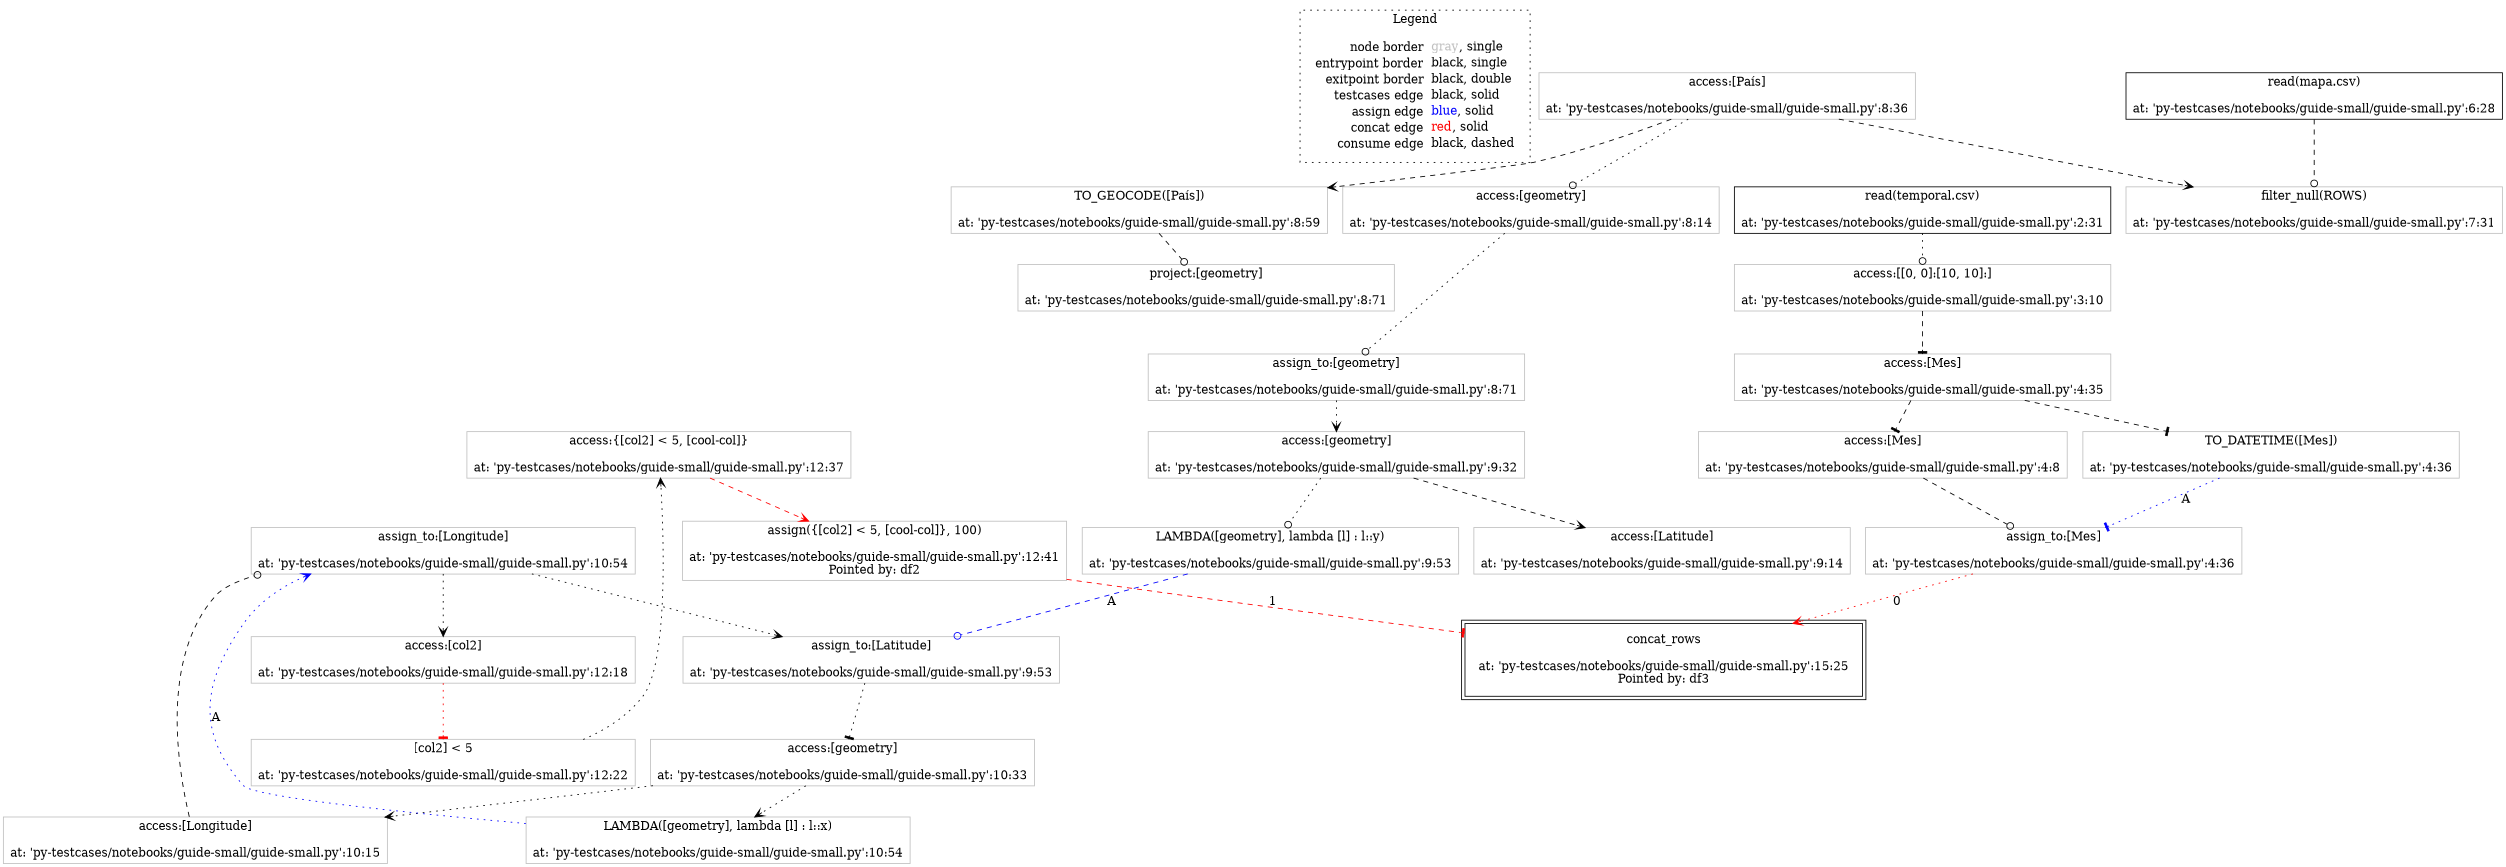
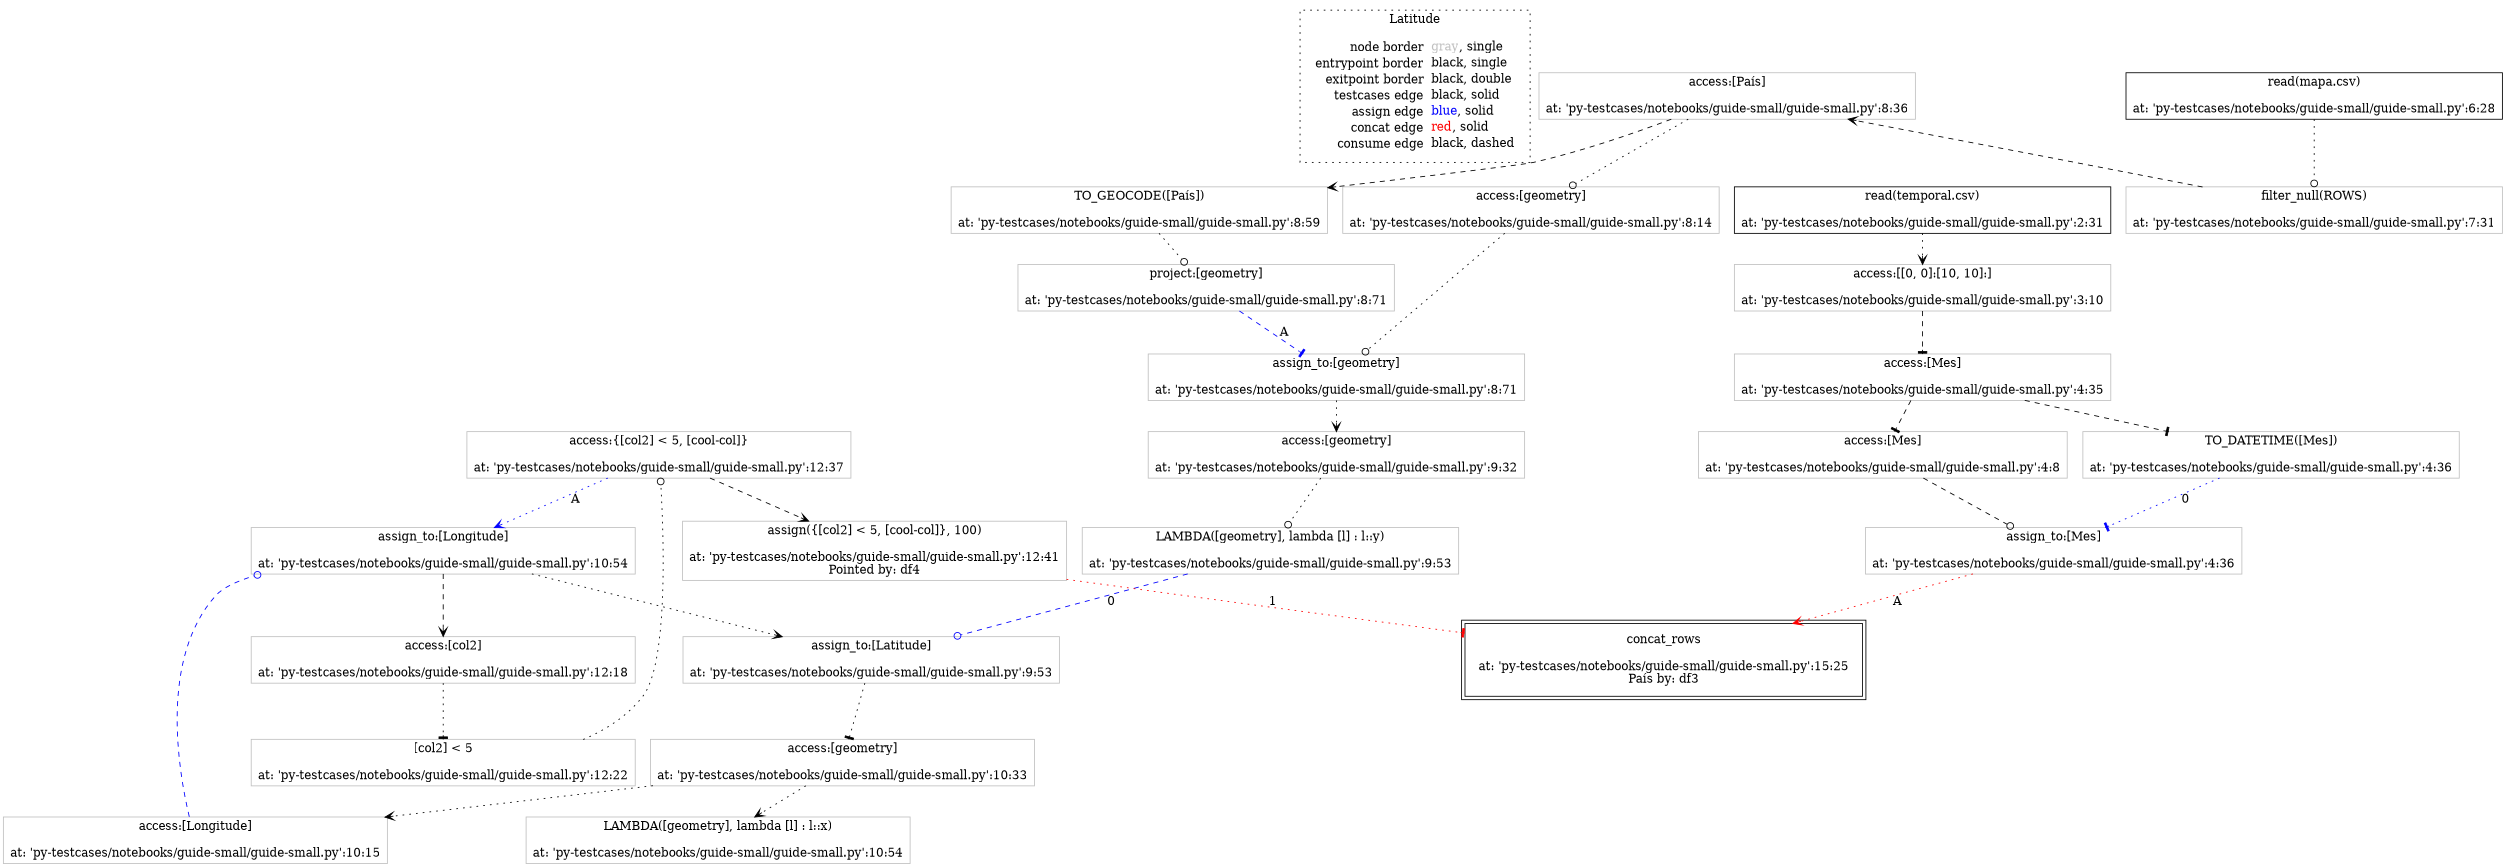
cluster "Legend": label "Legend" -> "Latitude"
edge "read(mapa.csv)" -> "filter_null(ROWS)": style dashed -> dotted
edge "access:[País]" -> "filter_null(ROWS)": reversed
edge "read(temporal.csv)" -> "access:[[0, 0]:[10, 10]:]": arrowhead odot -> vee
edge "TO_GEOCODE([País])" -> "project:[geometry]": style dashed -> dotted
edge "project:[geometry]" -> "assign_to:[geometry]": added, label "A"
edge "access:{[col2] < 5, [cool-col]}" -> "assign({[col2] < 5, [cool-col]}, 100)": color red -> black
edge "TO_DATETIME([Mes])" -> "assign_to:[Mes]": label "A" -> "0"
node "access:[Latitude]": removed
node "assign({[col2] < 5, [cool-col]}, 100)": text "Pointed by: df2" -> "Pointed by: df4"
edge "assign_to:[Longitude]" -> "access:[col2]": style dotted -> dashed
edge "LAMBDA([geometry], lambda [l] : l::y)" -> "assign_to:[Latitude]": label "A" -> "0"
edge "assign_to:[Mes]" -> "concat_rows": label "0" -> "A"
edge "assign({[col2] < 5, [cool-col]}, 100)" -> "concat_rows": style dashed -> dotted
edge "[col2] < 5" -> "access:{[col2] < 5, [cool-col]}": arrowhead vee -> odot
node "concat_rows": text "Pointed by: df3" -> "País by: df3"
edge "access:[Longitude]" -> "assign_to:[Longitude]": color black -> blue
edge "access:[col2]" -> "[col2] < 5": color red -> black
edge "LAMBDA([geometry], lambda [l] : l::x)" -> "assign_to:[Longitude]": now "access:{[col2] < 5, [cool-col]}" -> "assign_to:[Longitude]"
